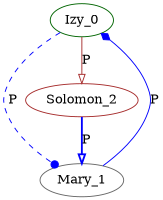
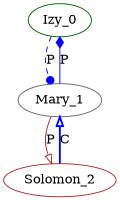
edge "Izy_0" -> "Solomon_2": now "Mary_1" -> "Solomon_2"
edge "Solomon_2" -> "Mary_1": label "P" -> "C"
